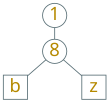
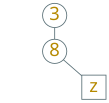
node "1": label "1" -> "3"
node "b": removed
